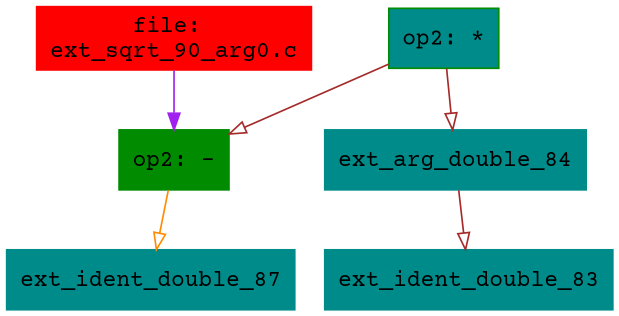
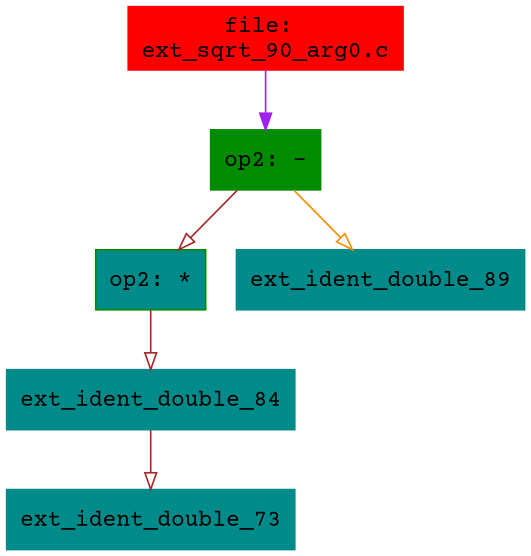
edge "op2: *" -> "op2: -": reversed
node "ext_arg_double_84": label "ext_arg_double_84" -> "ext_ident_double_84"
node "ext_ident_double_87": label "ext_ident_double_87" -> "ext_ident_double_89"
node "ext_ident_double_83": label "ext_ident_double_83" -> "ext_ident_double_73"
